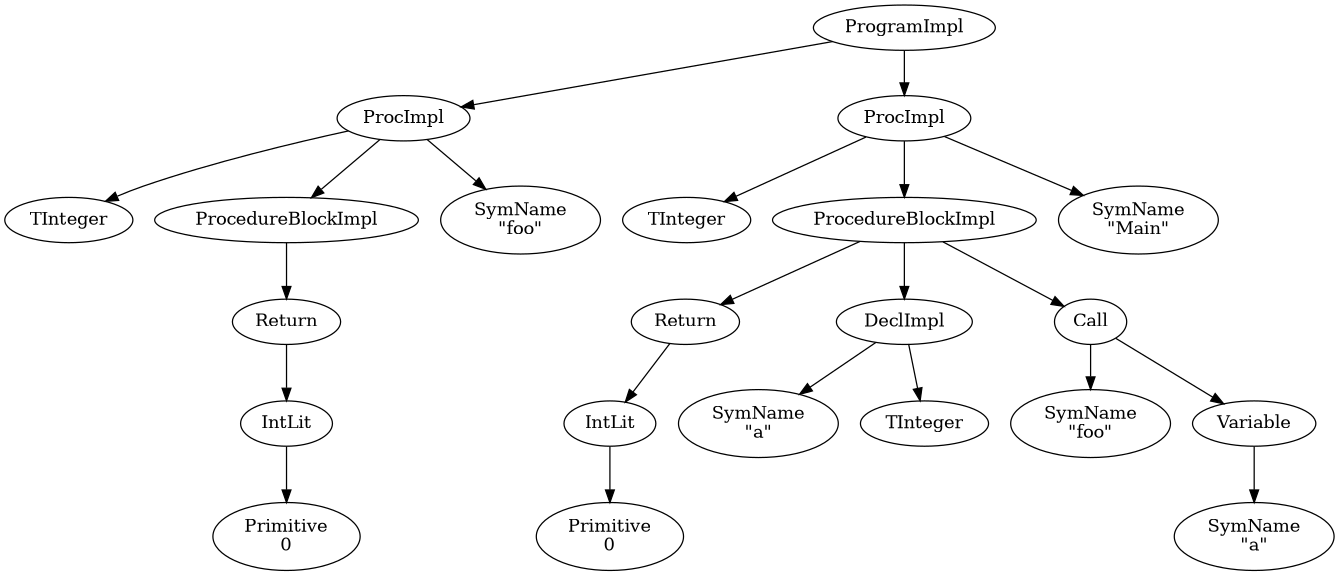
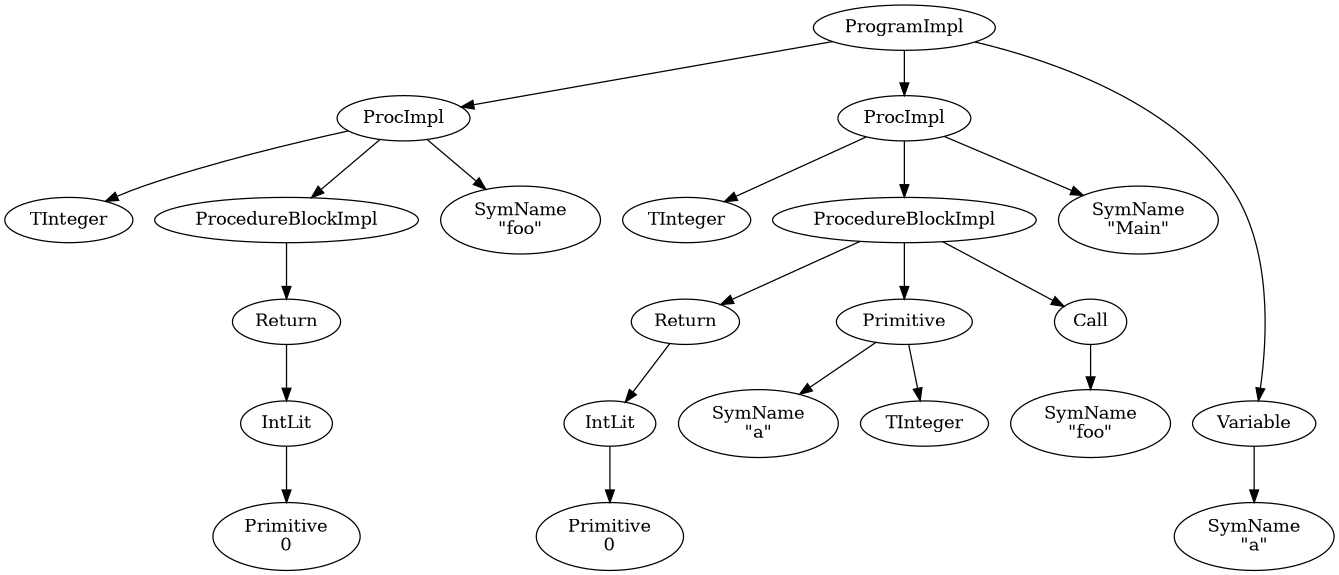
node "DeclImpl": label "DeclImpl" -> "Primitive"
edge "Call" -> "Variable": now "ProgramImpl" -> "Variable"
